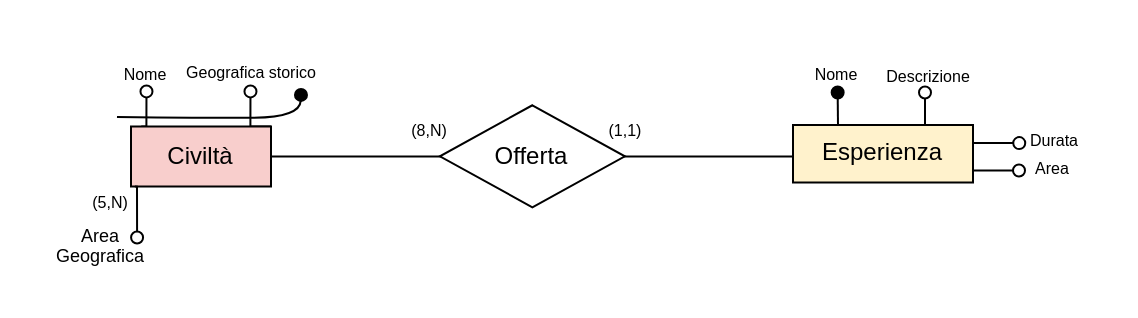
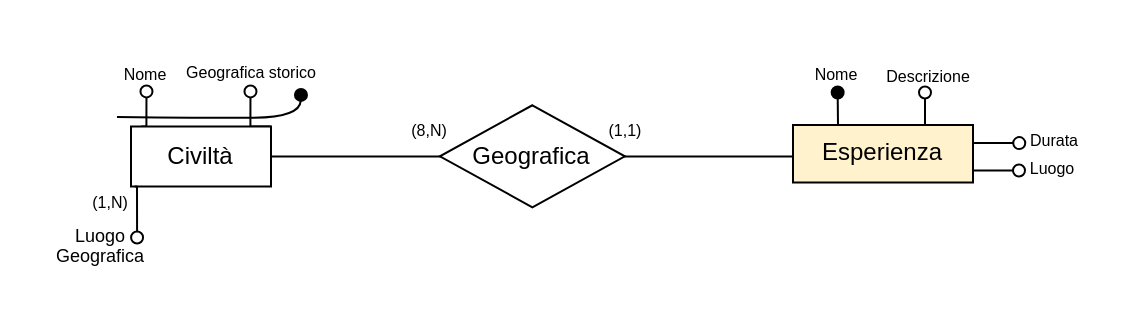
node "Civiltà": fillcolor #f8cecc -> #ffffff
node "Offerta": label "Offerta" -> "Geografica"
node "Area": label "Area" -> "Luogo"
node "(5,N)": label "(5,N)" -> "(1,N)"
node "Area Geografica": label "Area Geografica" -> "Luogo Geografica"
